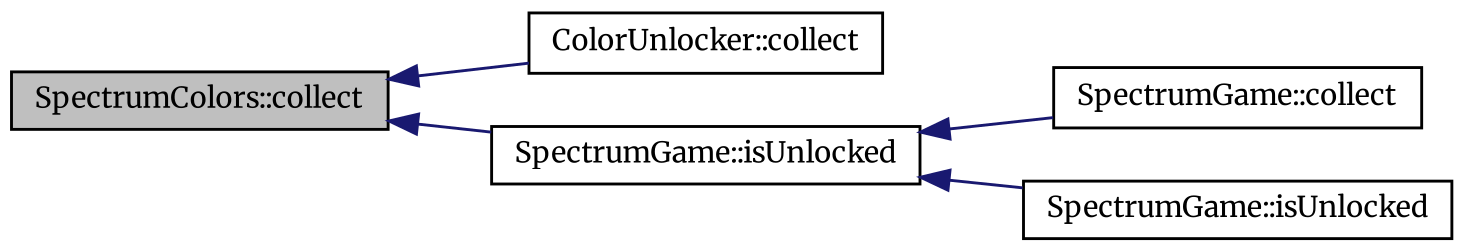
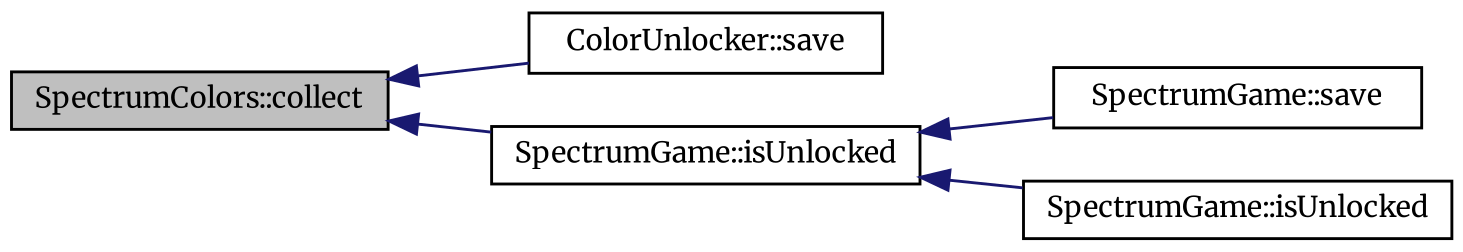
node "ColorUnlocker::collect": label "ColorUnlocker::collect" -> "ColorUnlocker::save"
node "SpectrumGame::collect": label "SpectrumGame::collect" -> "SpectrumGame::save"
